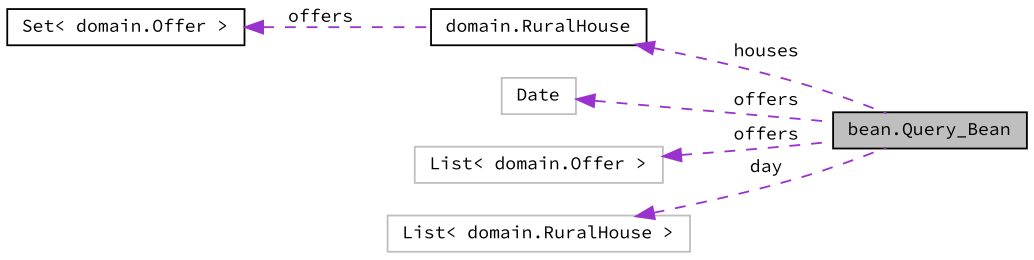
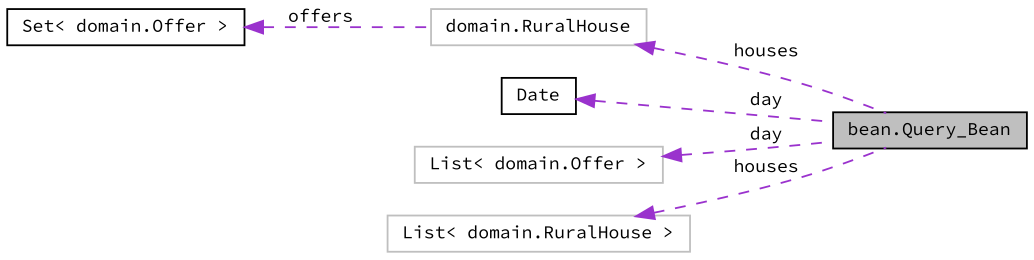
node "domain.RuralHouse": color black -> grey75
node "Date": color grey75 -> black
edge "bean.Query_Bean" -> "Date": label " offers" -> " day"
edge "bean.Query_Bean" -> "List< domain.Offer >": label " offers" -> " day"
edge "bean.Query_Bean" -> "List< domain.RuralHouse >": label " day" -> " houses"
